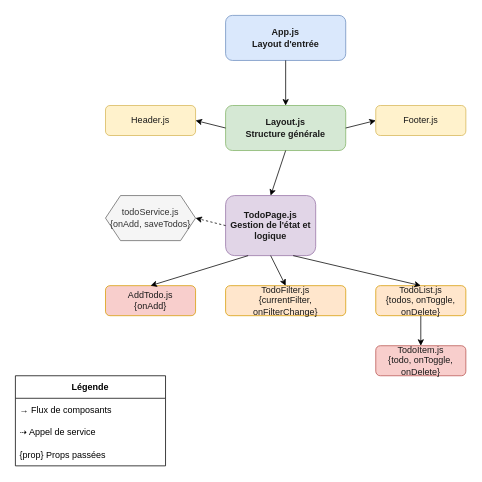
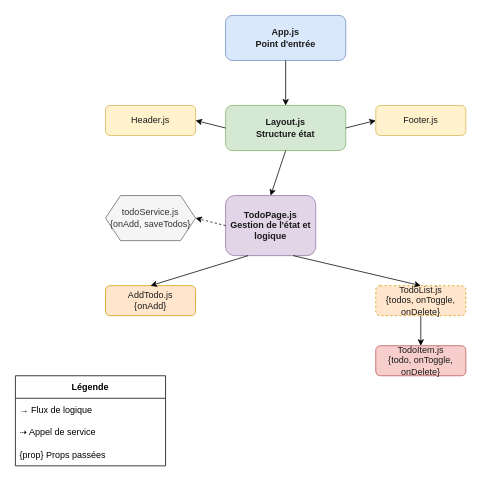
node "App.js Layout d'entrée": label "App.js Layout d'entrée" -> "App.js Point d'entrée"
node "Layout.js Structure générale": label "Layout.js Structure générale" -> "Layout.js Structure état"
edge "TodoPage.js Gestion de l'état et logique" -> "TodoFilter.js {currentFilter, onFilterChange}": removed
node "AddTodo.js {onAdd}": fillcolor #f8cecc -> #ffe6cc
node "TodoFilter.js {currentFilter, onFilterChange}": removed
node "TodoList.js {todos, onToggle, onDelete}": style solid -> dashed
node "→ Flux de composants": label "→ Flux de composants" -> "→ Flux de logique"
